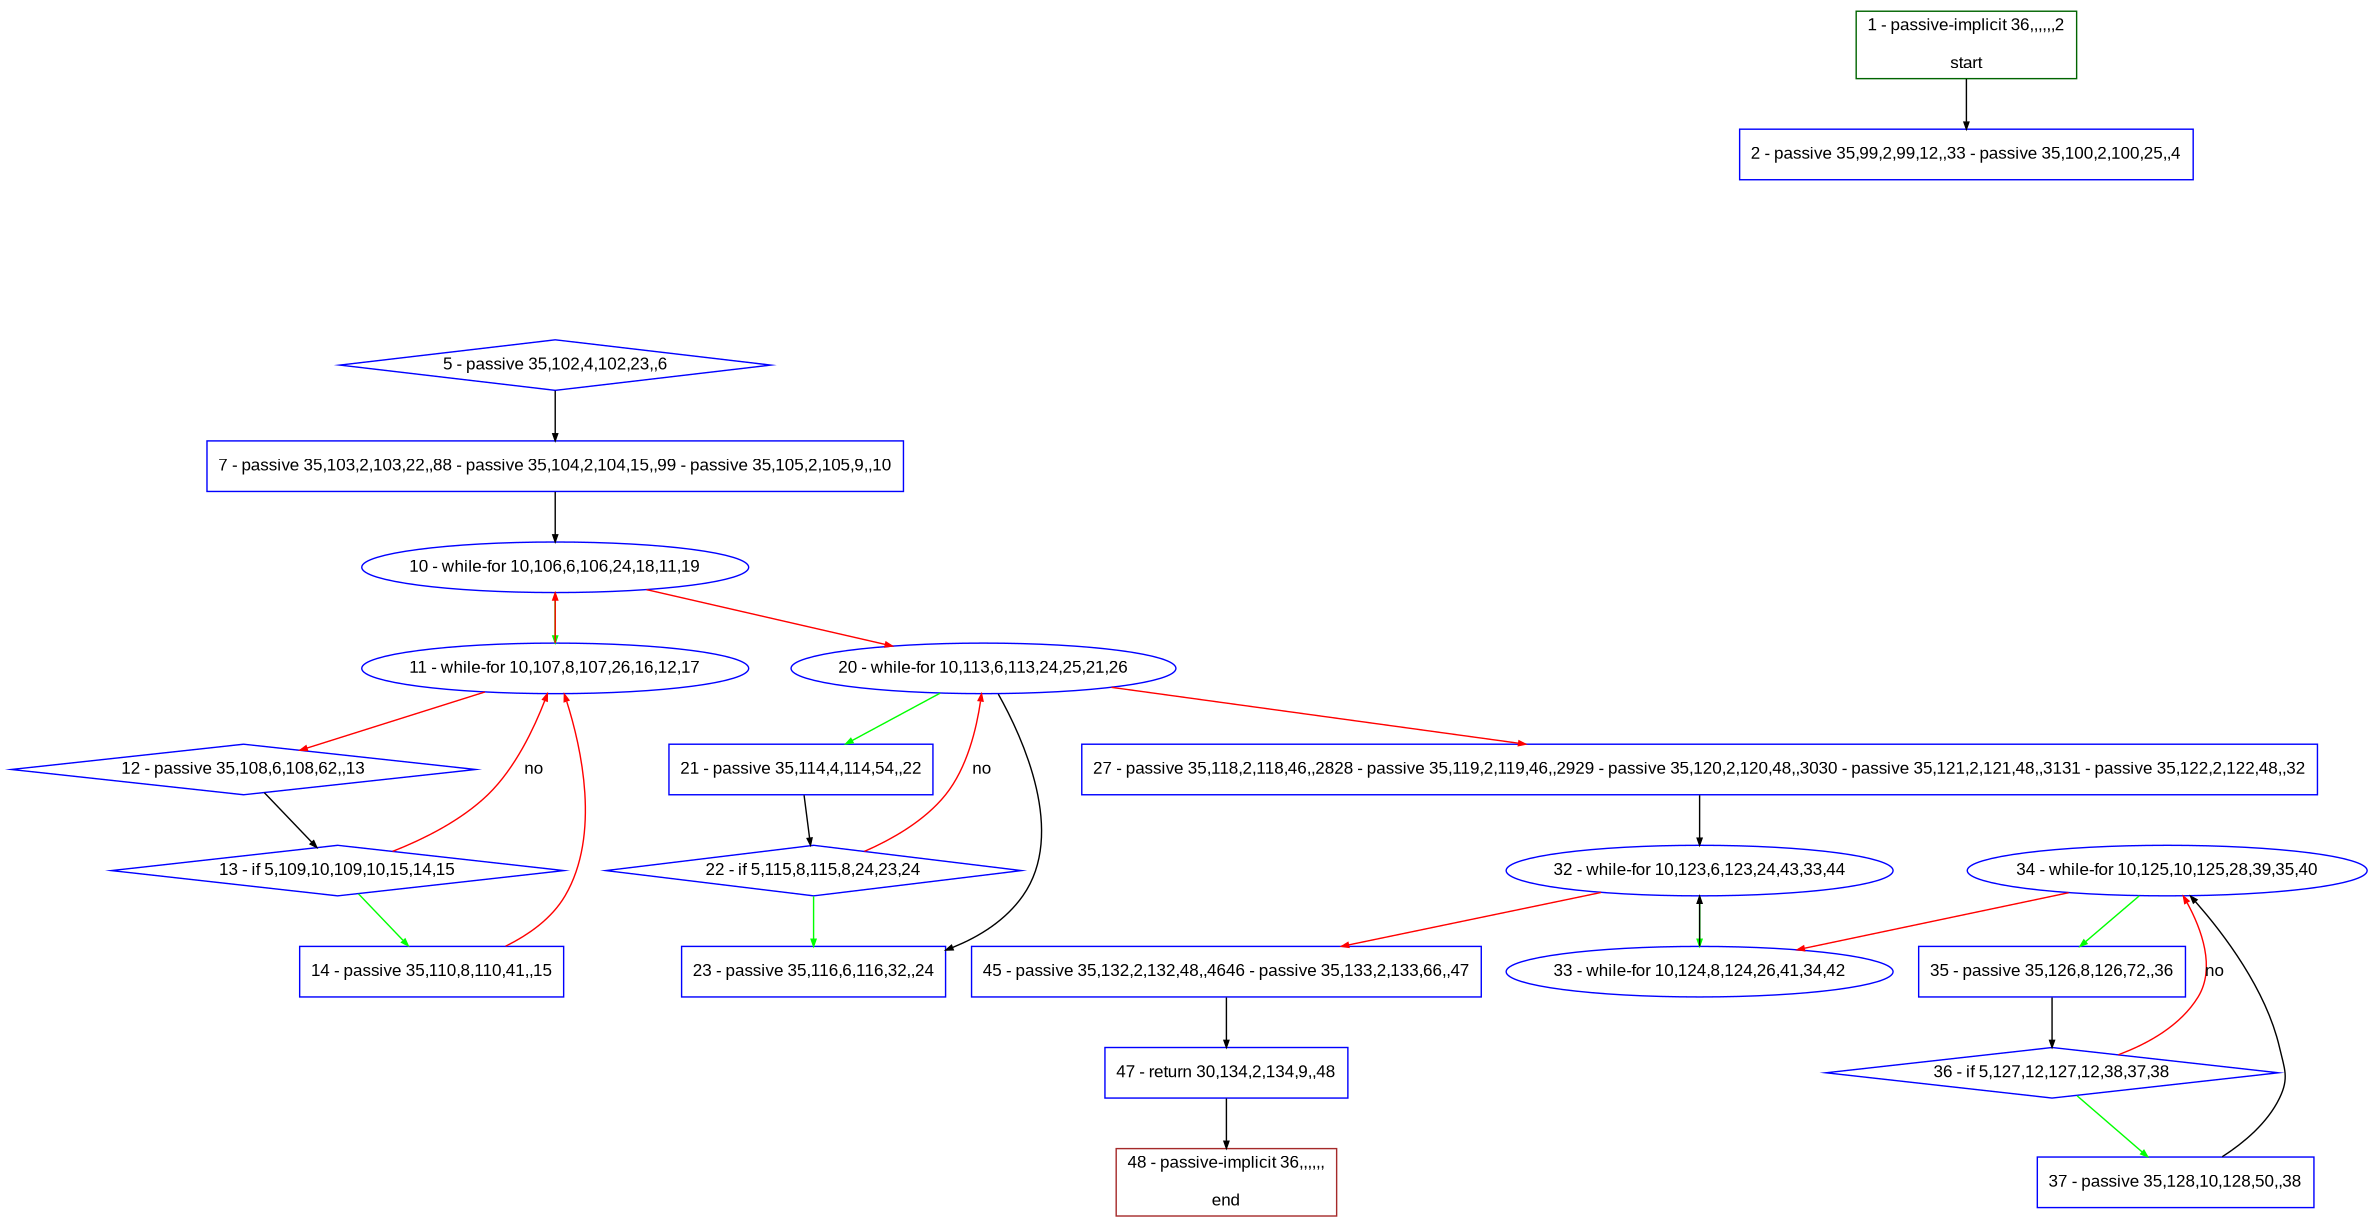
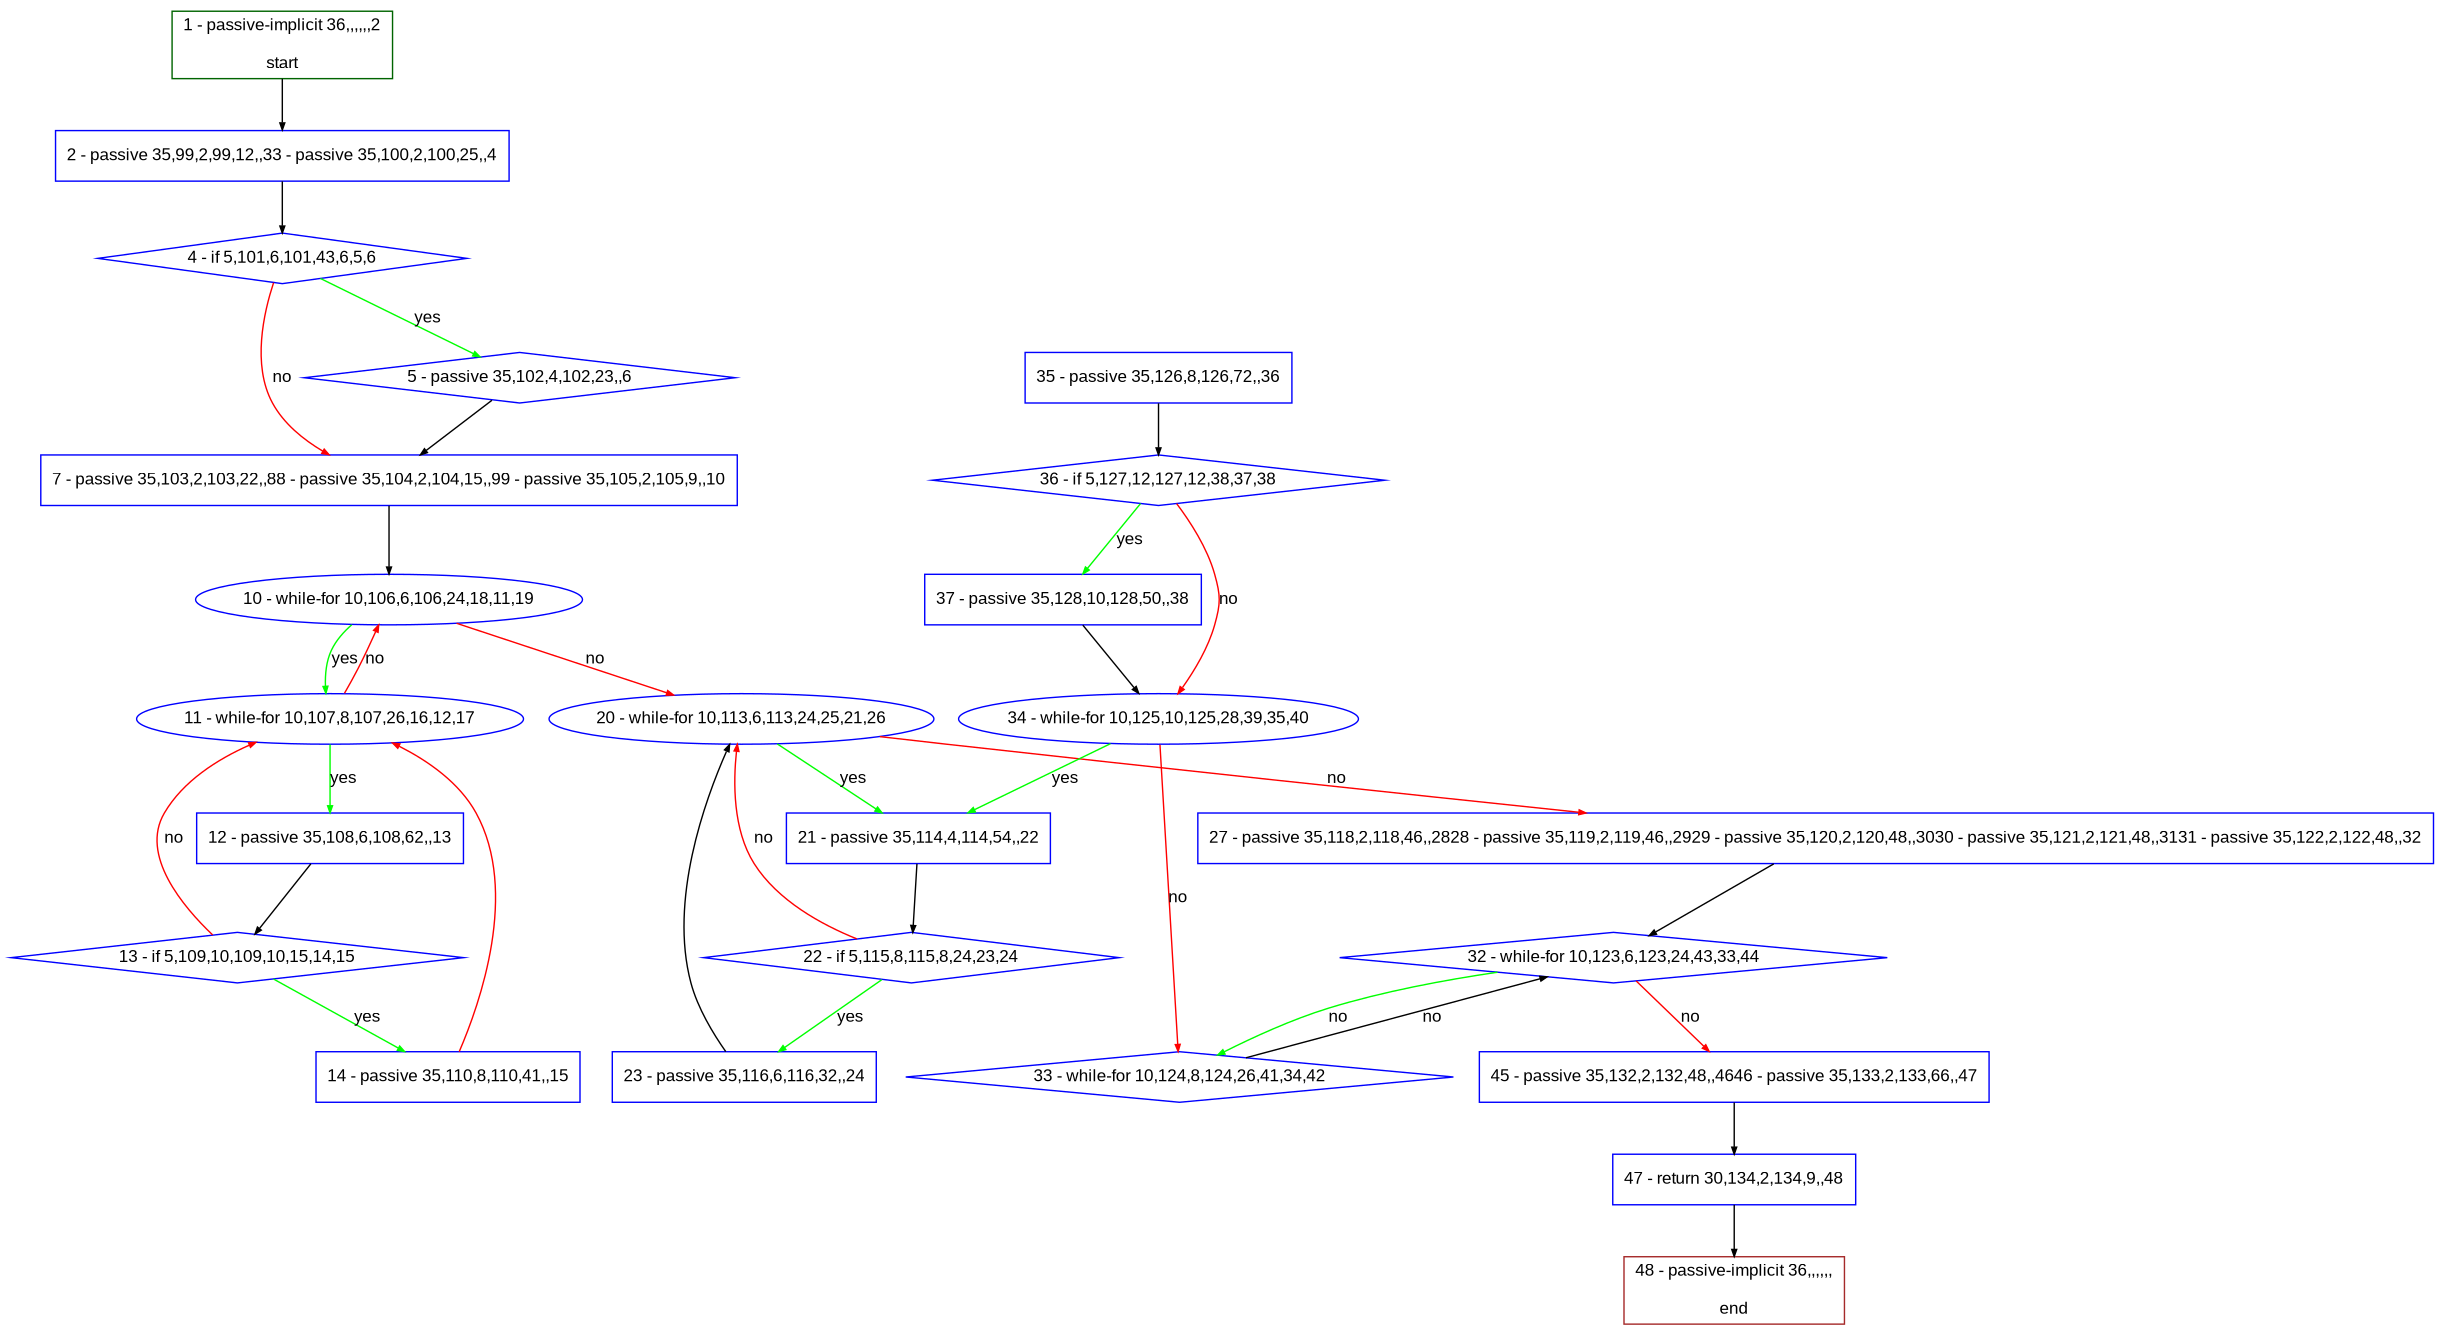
node "4 - if 5,101,6,101,43,6,5,6": added
edge "11 - while-for 10,107,8,107,26,16,12,17" -> "12 - passive 35,108,6,108,62,,13": color #ff0000 -> #00ff00
node "12 - passive 35,108,6,108,62,,13": shape diamond -> box
edge "20 - while-for 10,113,6,113,24,25,21,26" -> "23 - passive 35,116,6,116,32,,24": reversed
node "32 - while-for 10,123,6,123,24,43,33,44": shape ellipse -> diamond
edge "34 - while-for 10,125,10,125,28,39,35,40" -> "35 - passive 35,126,8,126,72,,36": now "34 - while-for 10,125,10,125,28,39,35,40" -> "21 - passive 35,114,4,114,54,,22"
node "33 - while-for 10,124,8,124,26,41,34,42": shape ellipse -> diamond
edge "32 - while-for 10,123,6,123,24,43,33,44" -> "33 - while-for 10,124,8,124,26,41,34,42": label "yes" -> "no"
